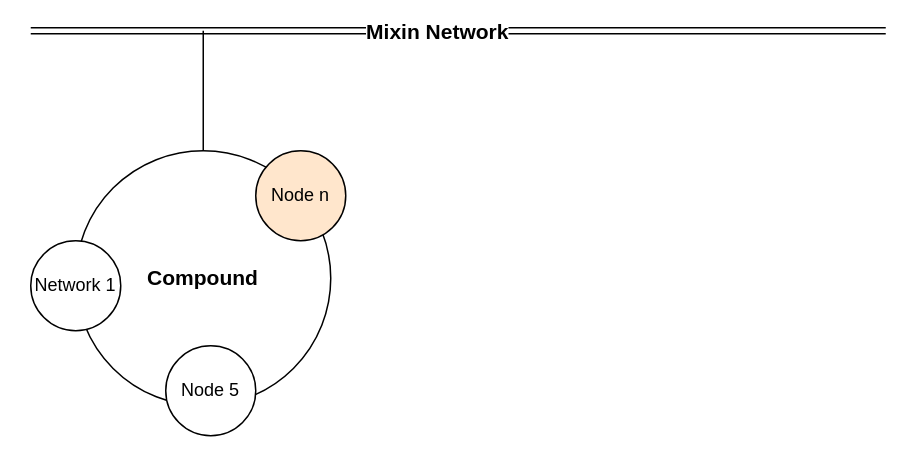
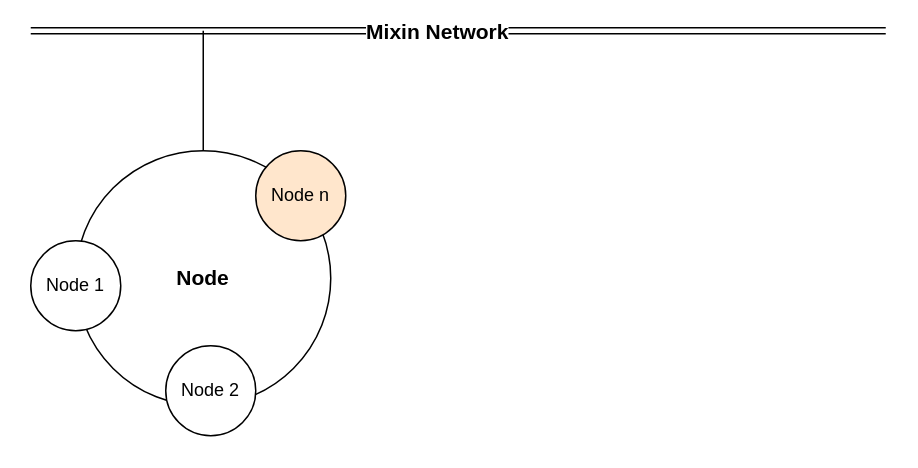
node "Compound": label "Compound" -> "Node"
node "Network 1": label "Network 1" -> "Node 1"
node "Node 5": label "Node 5" -> "Node 2"
